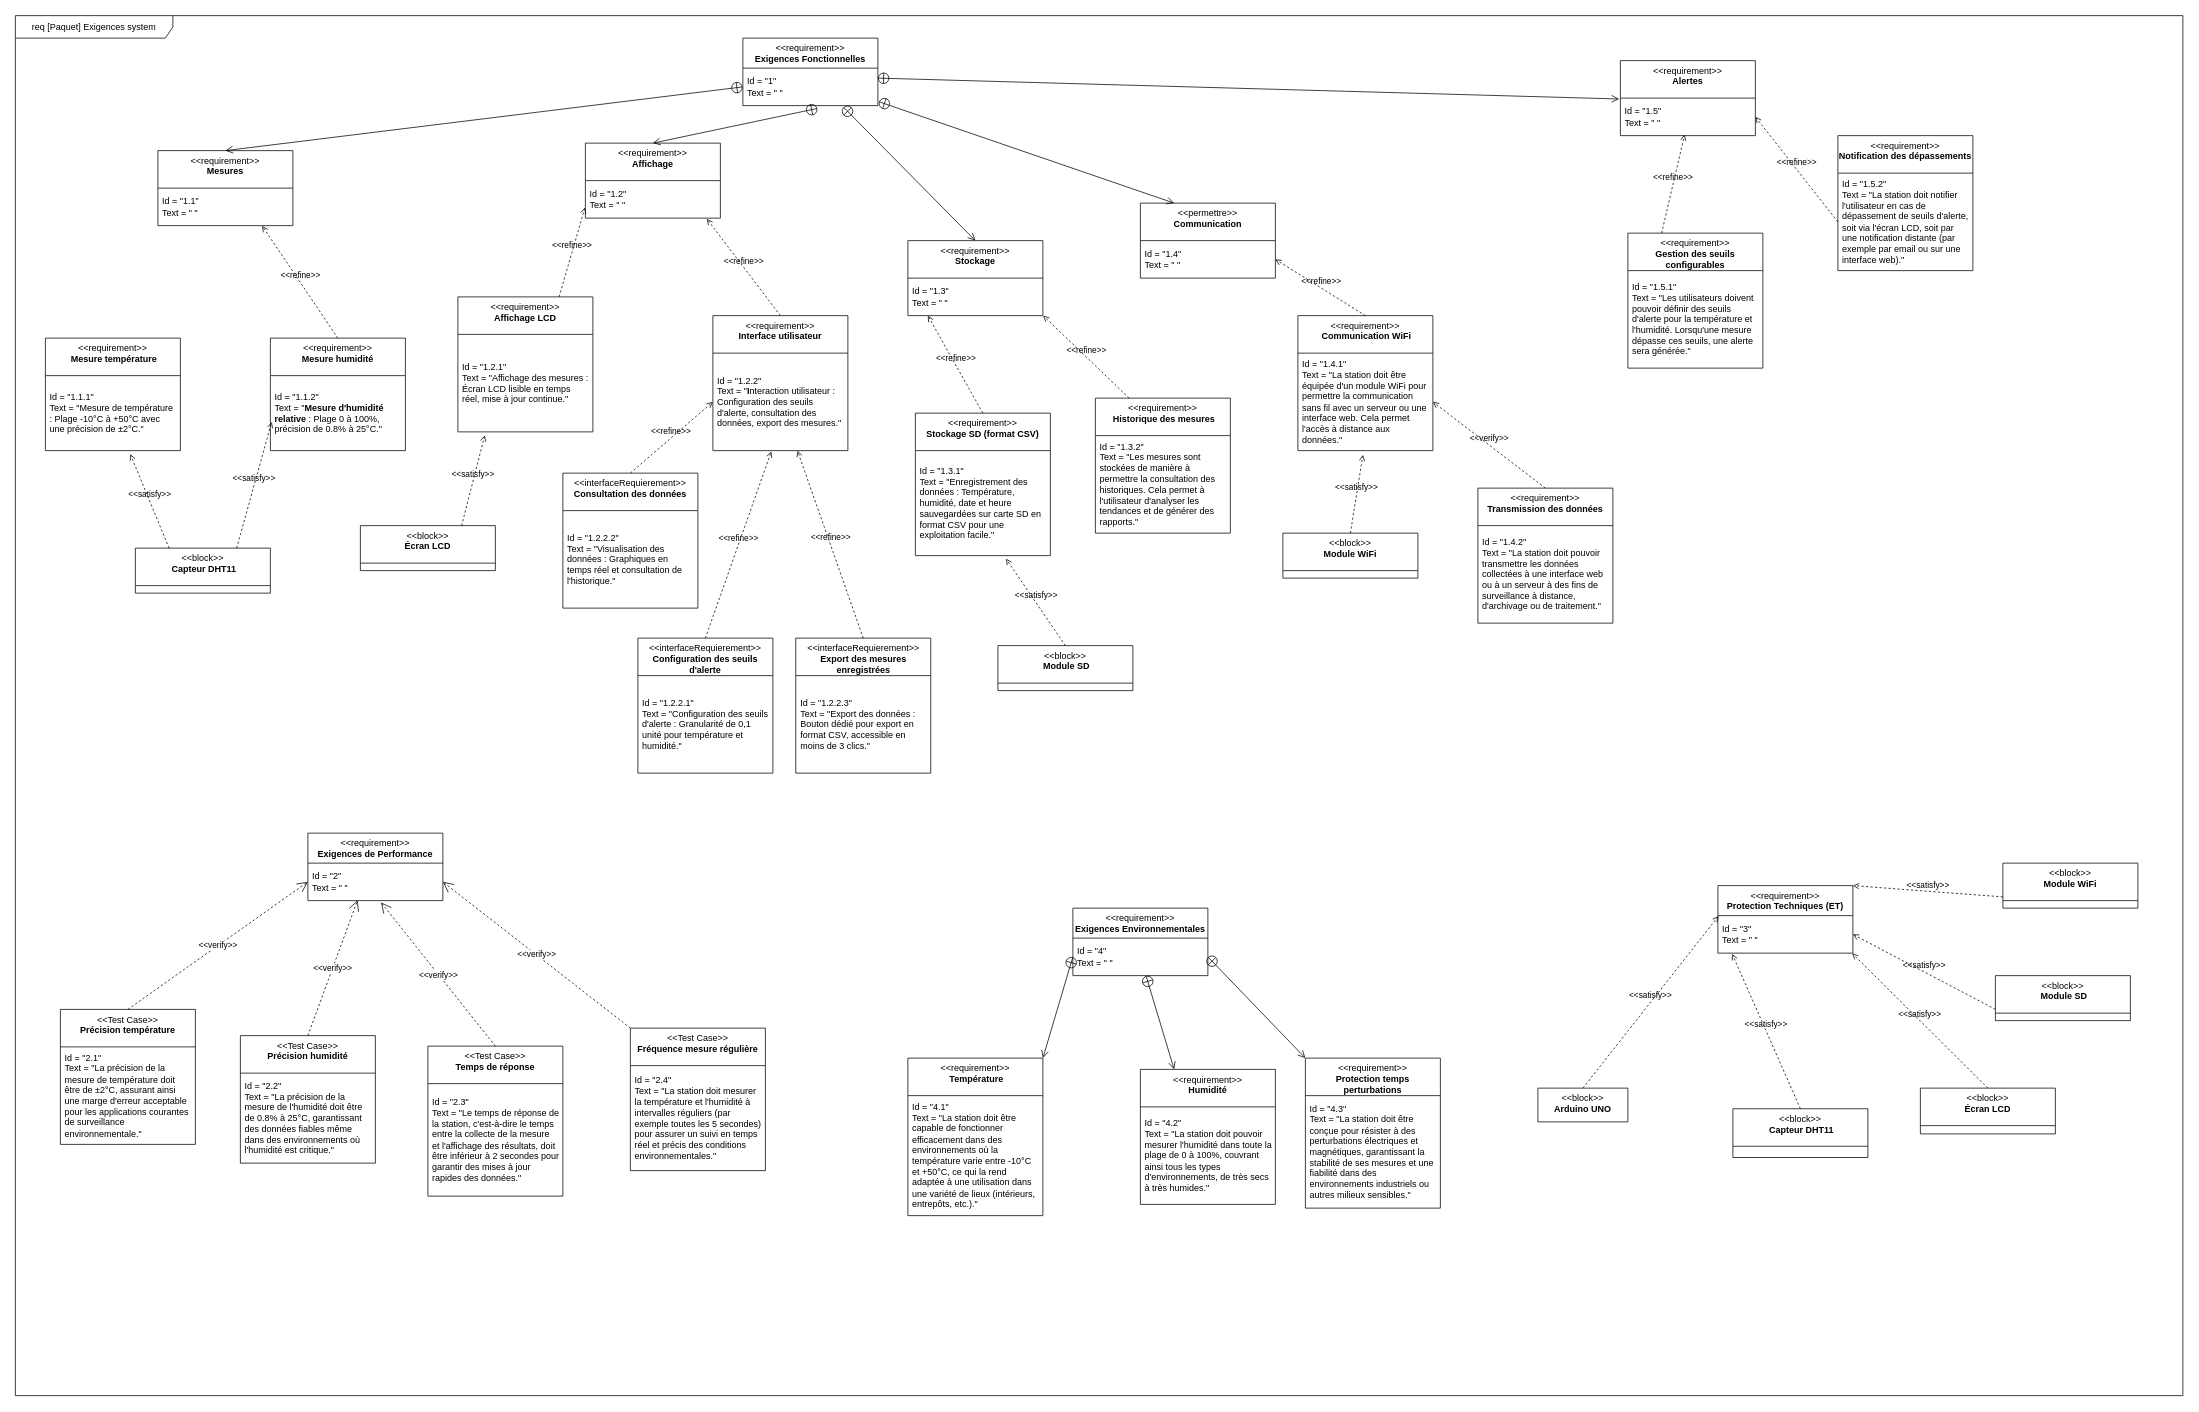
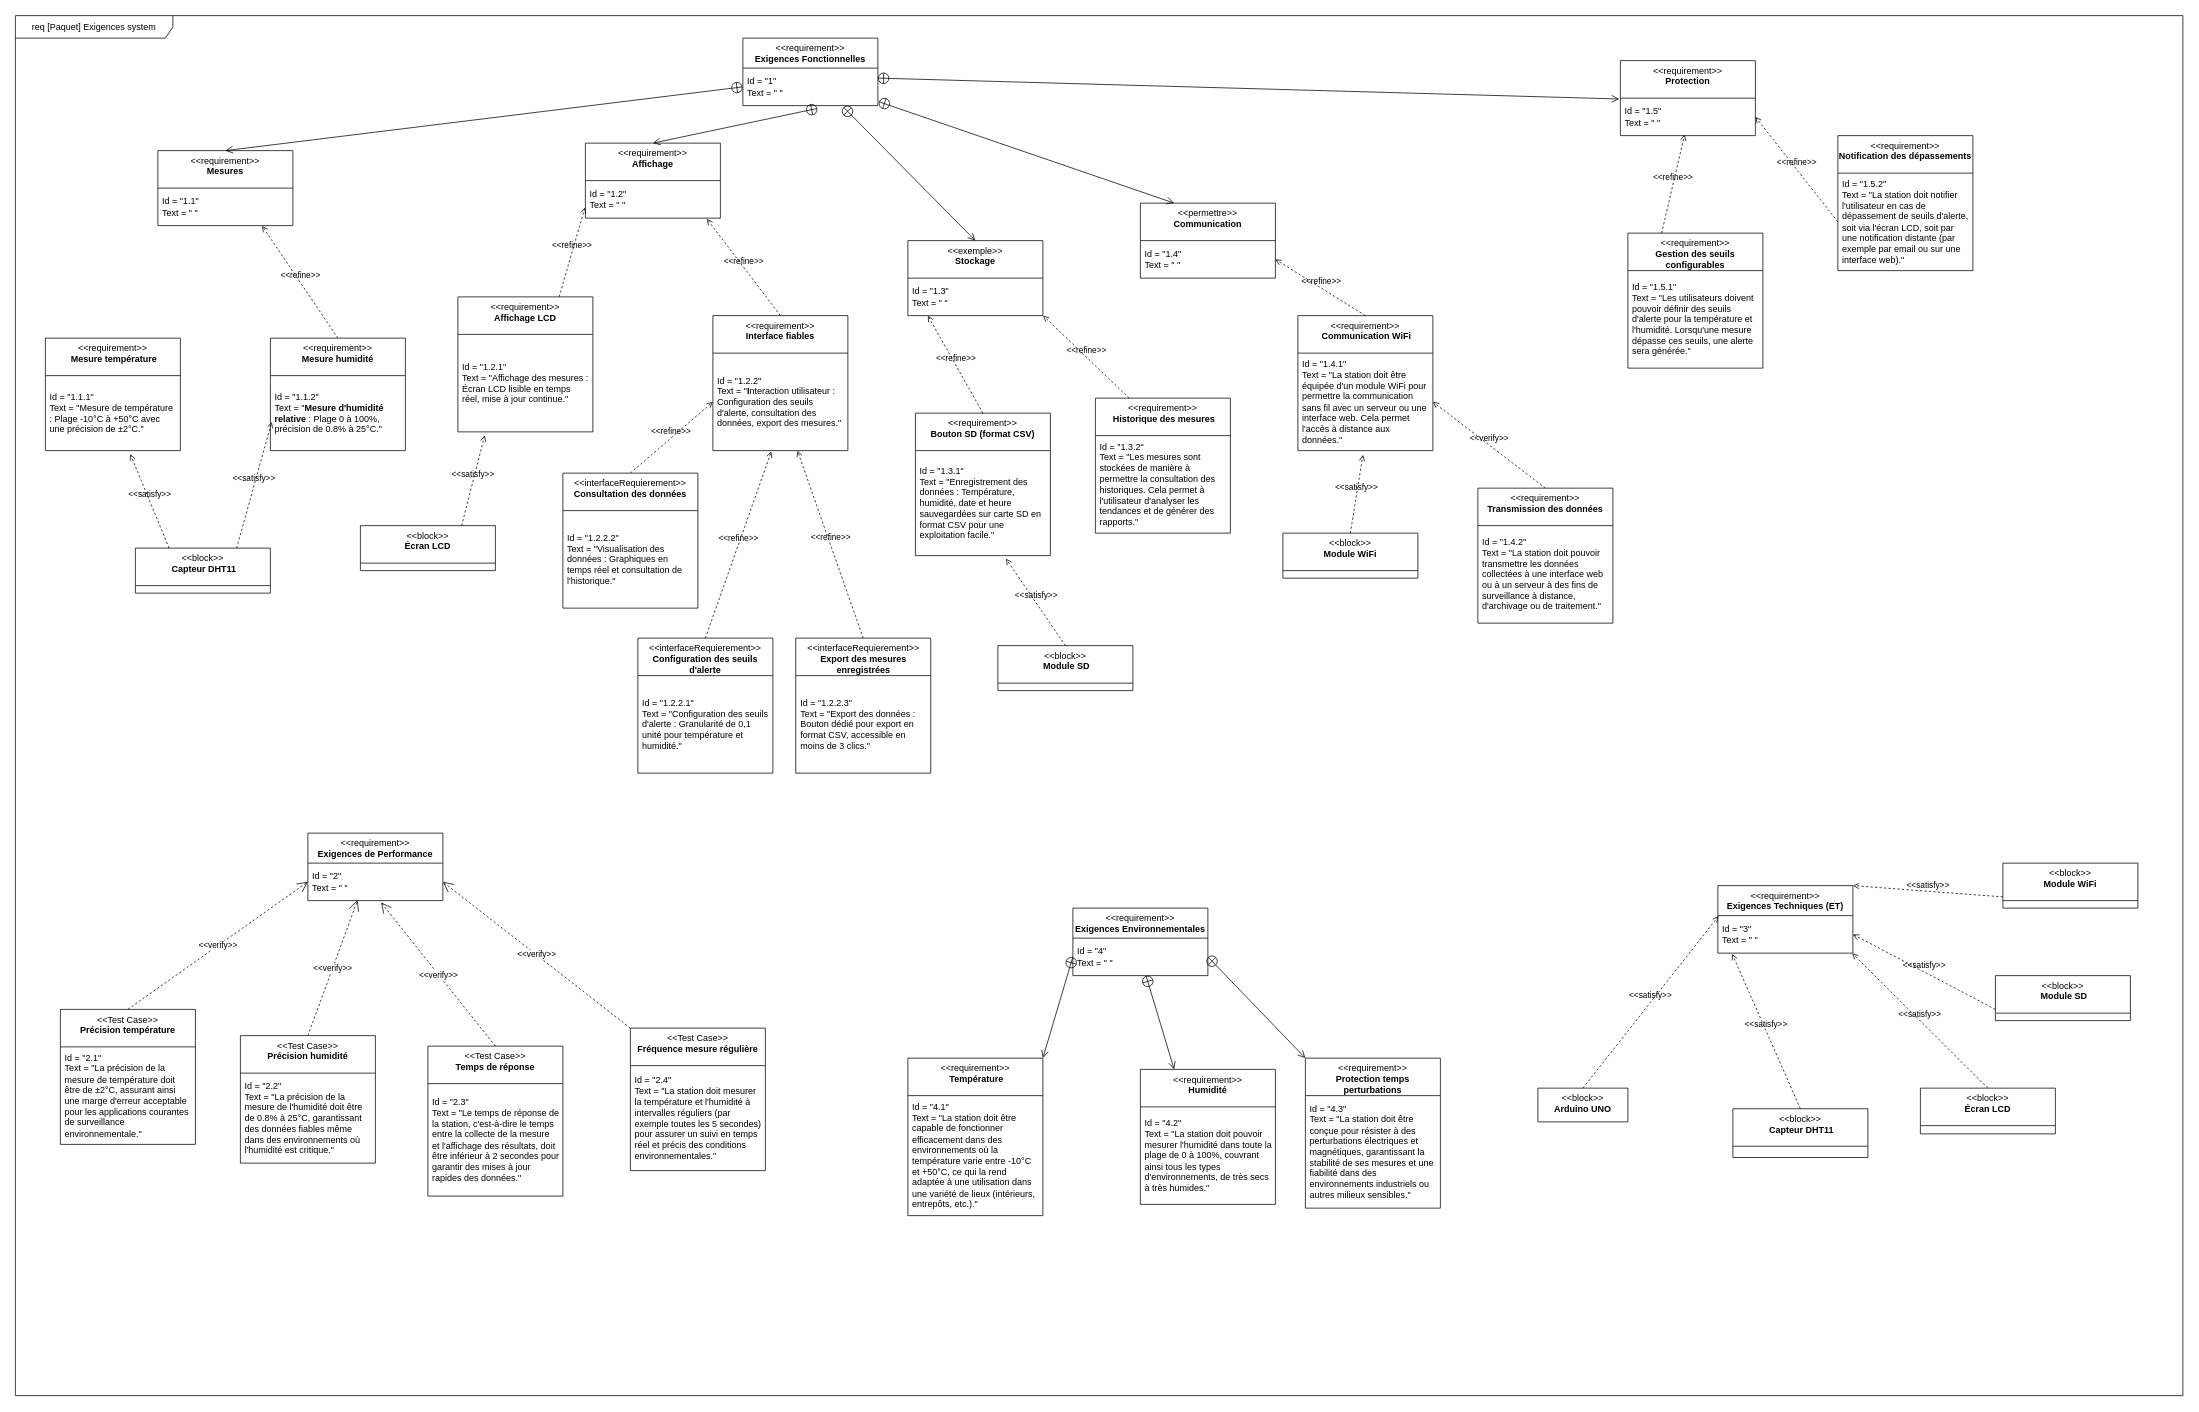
node "<<requirement>> Alertes": label "<<requirement>> Alertes" -> "<<requirement>> Protection"
node "<<requirement>> Stockage": label "<<requirement>> Stockage" -> "<<exemple>> Stockage"
node "<<requirement>> Interface utilisateur": label "<<requirement>> Interface utilisateur" -> "<<requirement>> Interface fiables"
node "<<requirement>> Stockage SD (format CSV)": label "<<requirement>> Stockage SD (format CSV)" -> "<<requirement>> Bouton SD (format CSV)"
node "<<requirement>> Protection Techniques (ET)": label "<<requirement>> Protection Techniques (ET)" -> "<<requirement>> Exigences Techniques (ET)"
